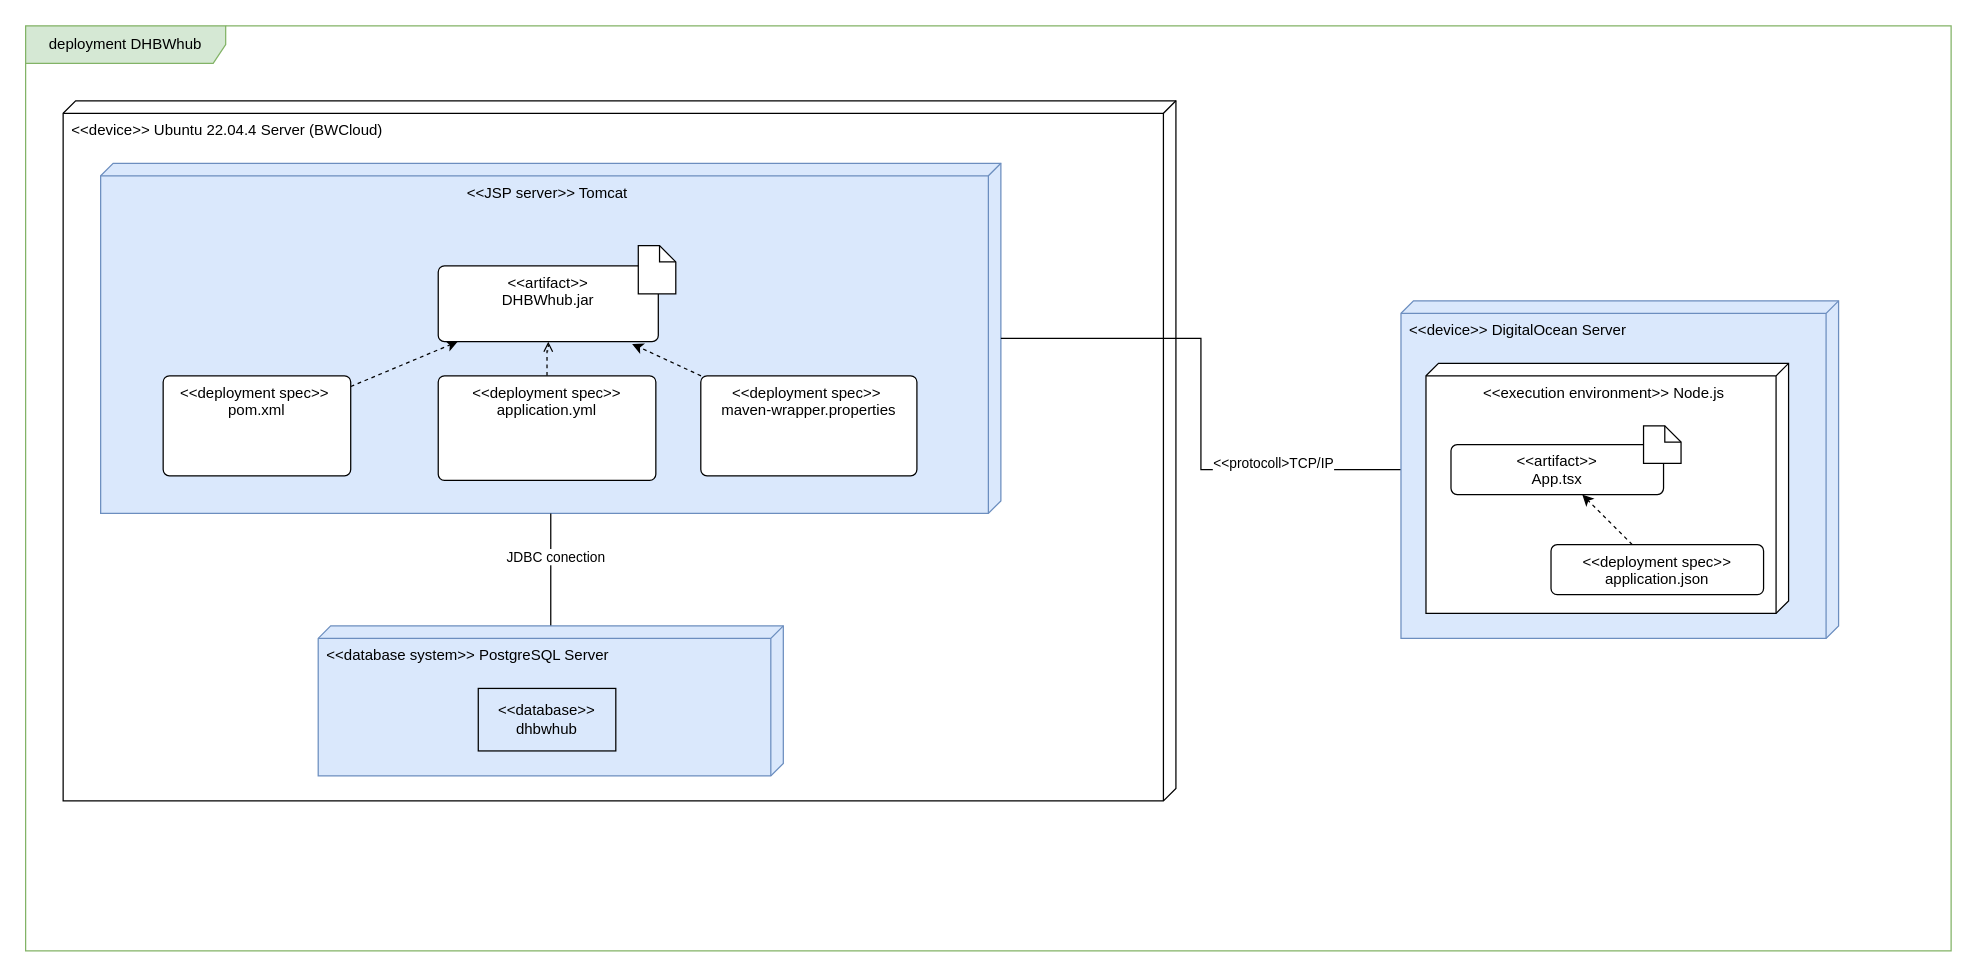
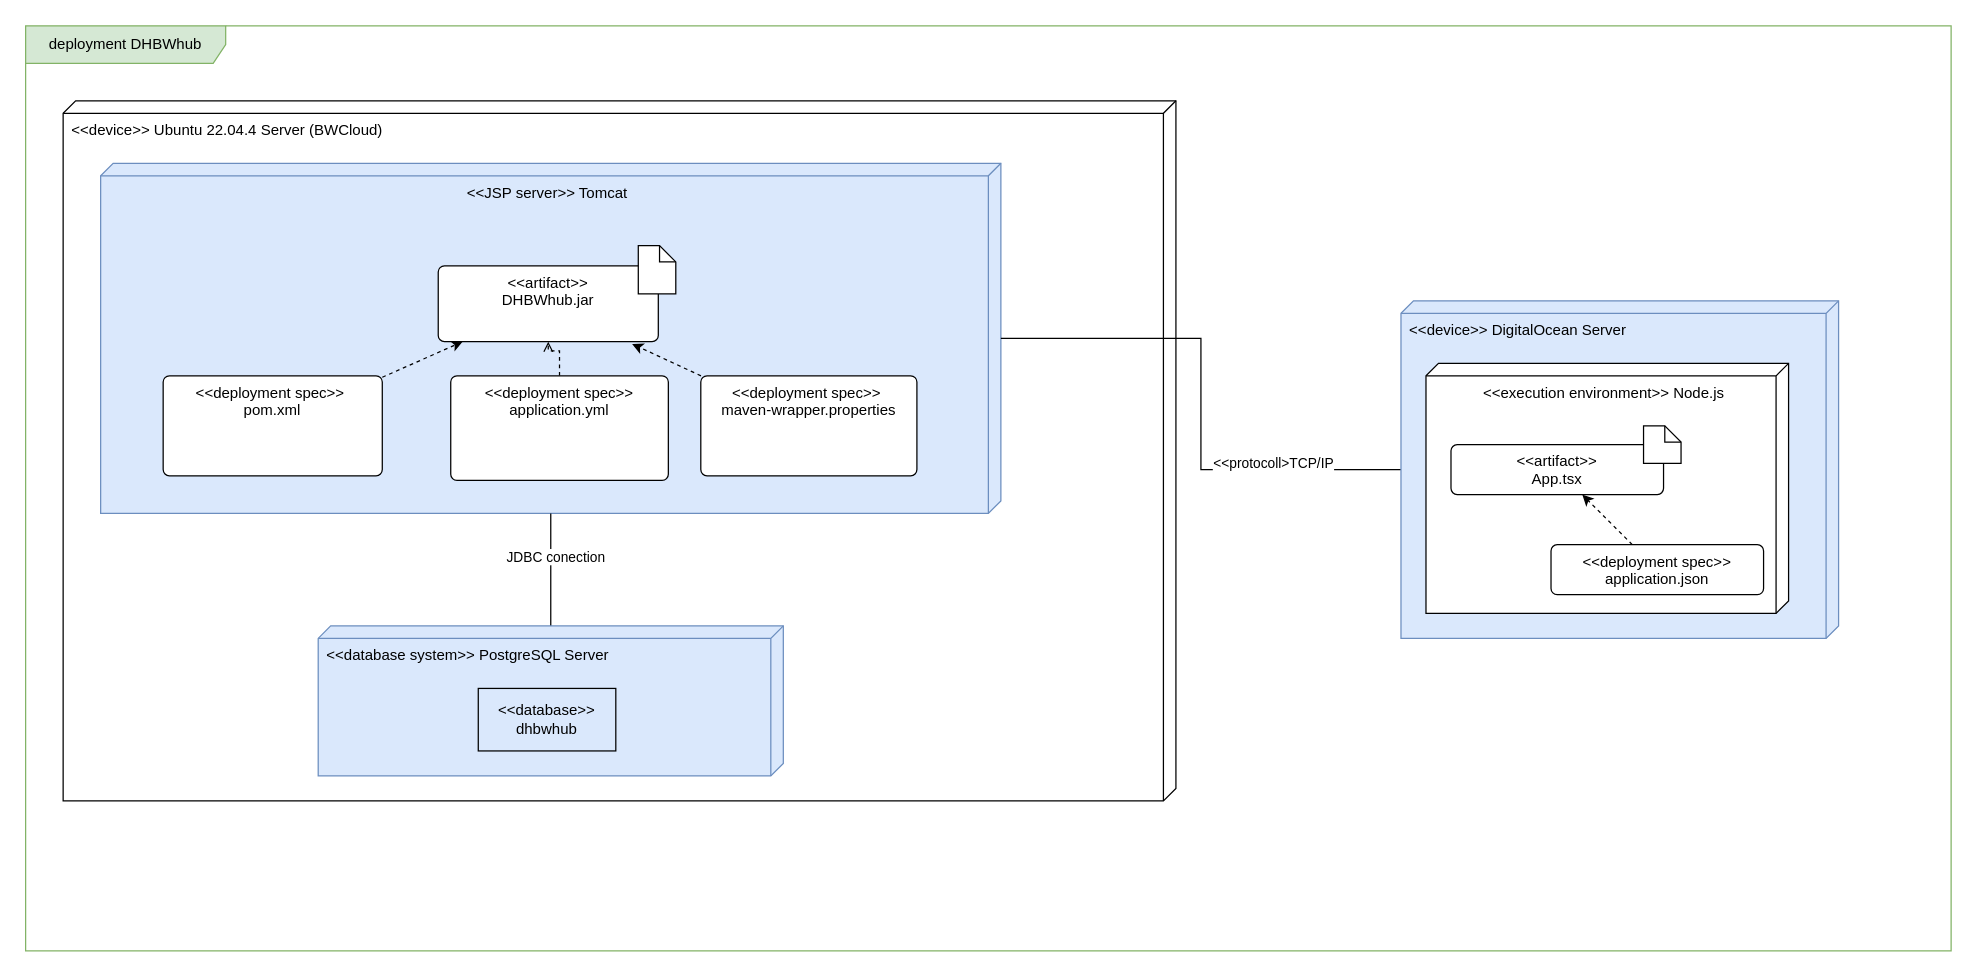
node "<<deployment spec>> pom.xml": size 188x100 -> 219x100
node "<<deployment spec>> application.yml": moved (547, 428) -> (559, 428)
